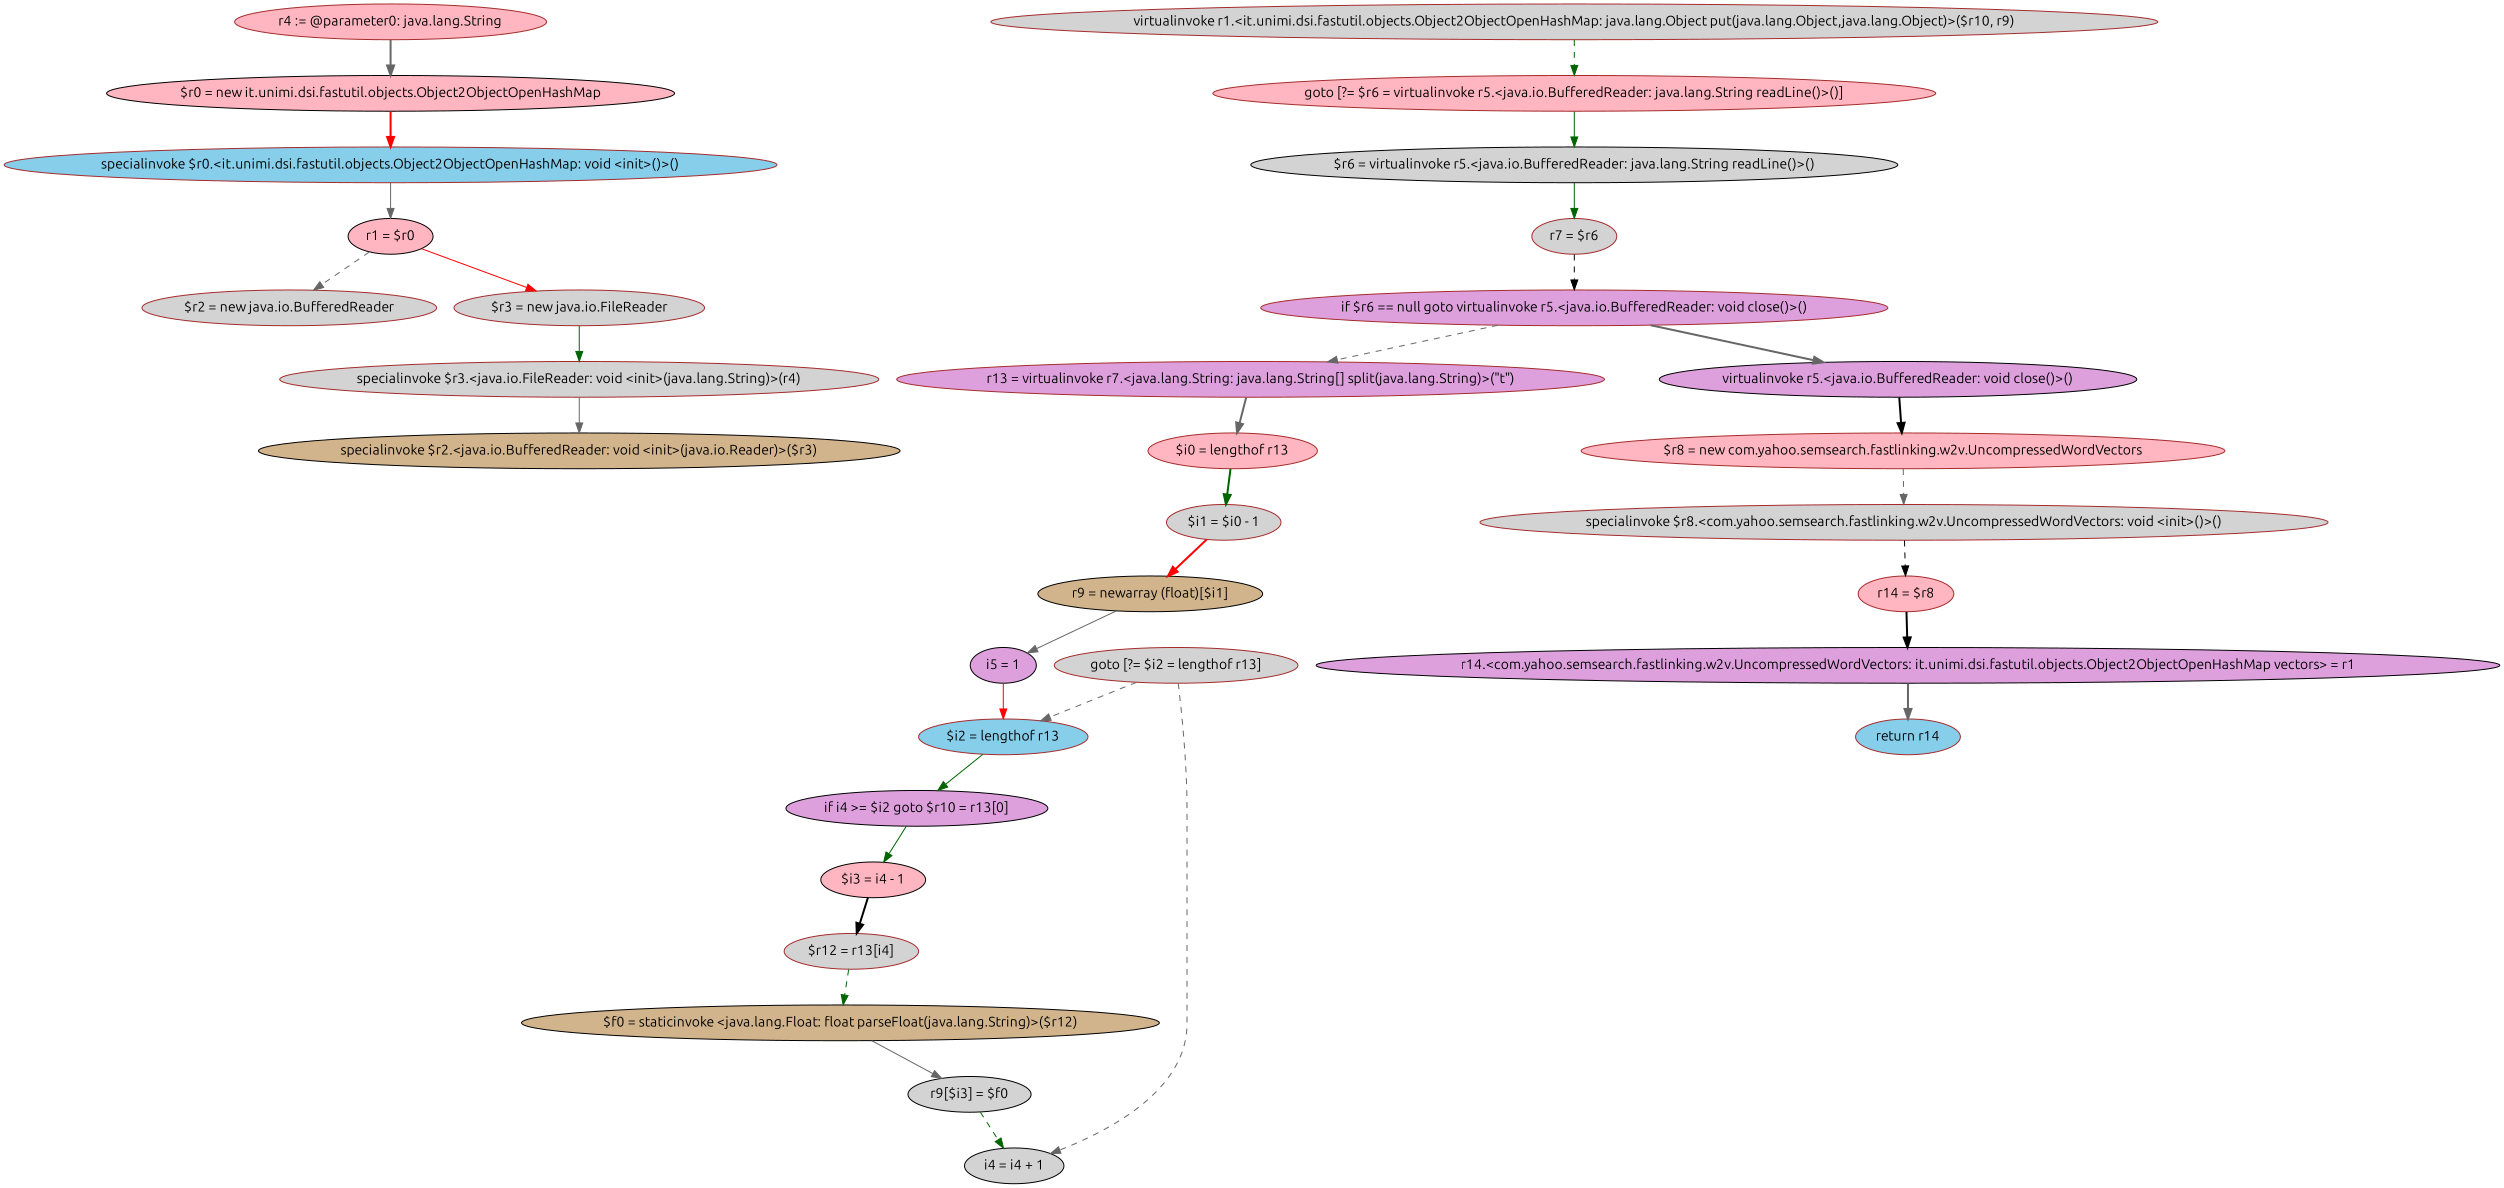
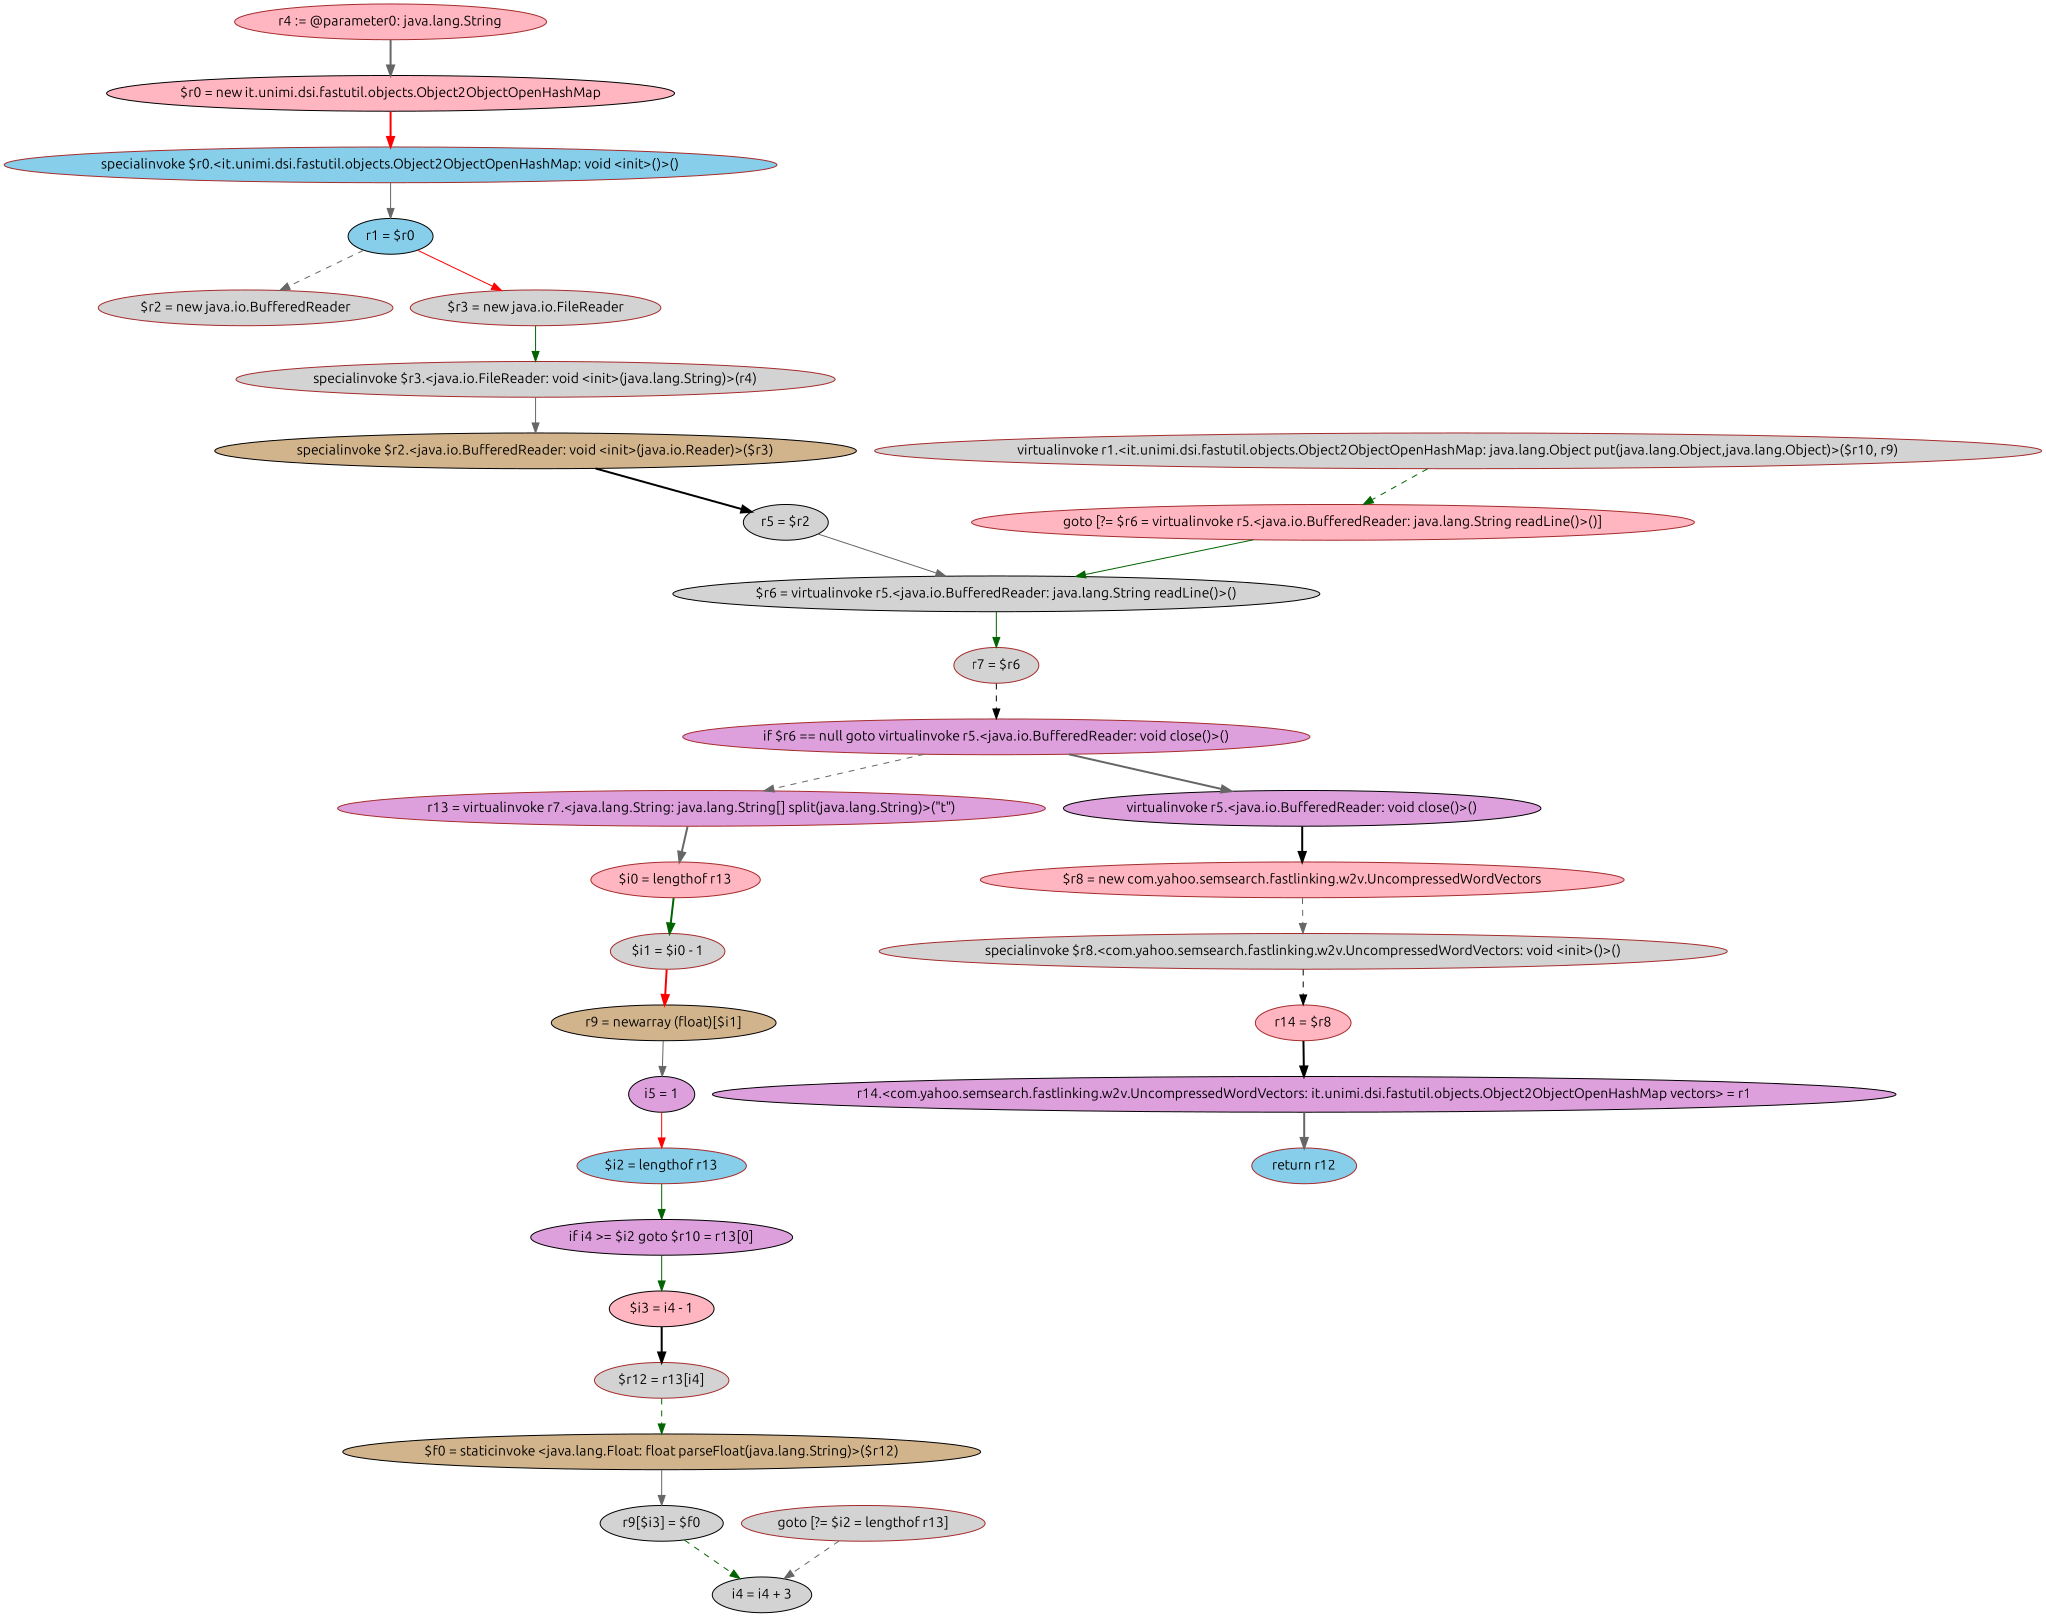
node "r1 = $r0": fillcolor lightpink -> skyblue
node "r5 = $r2": added
edge "goto [?= $i2 = lengthof r13]" -> "$i2 = lengthof r13": removed
node "return r14": label "return r14" -> "return r12"
node "i4 = i4 + 1": label "i4 = i4 + 1" -> "i4 = i4 + 3"
